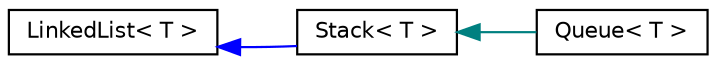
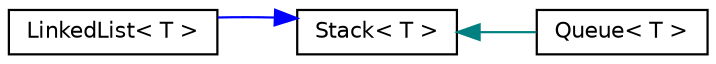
edge "Stack< T >" -> "LinkedList< T >": reversed
